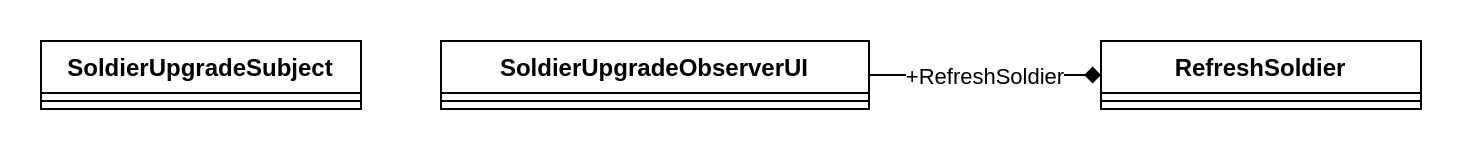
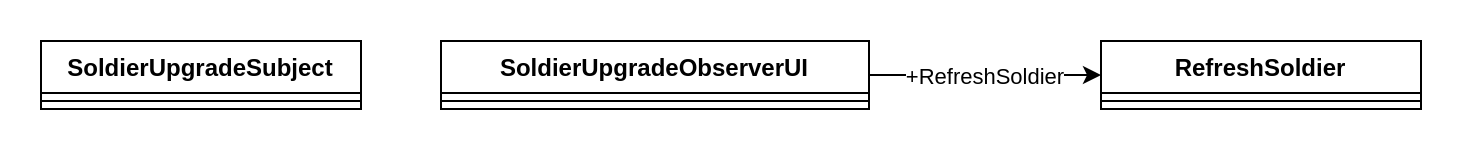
edge "SoldierUpgradeObserverUI" -> "RefreshSoldier": arrowhead diamond -> classic
